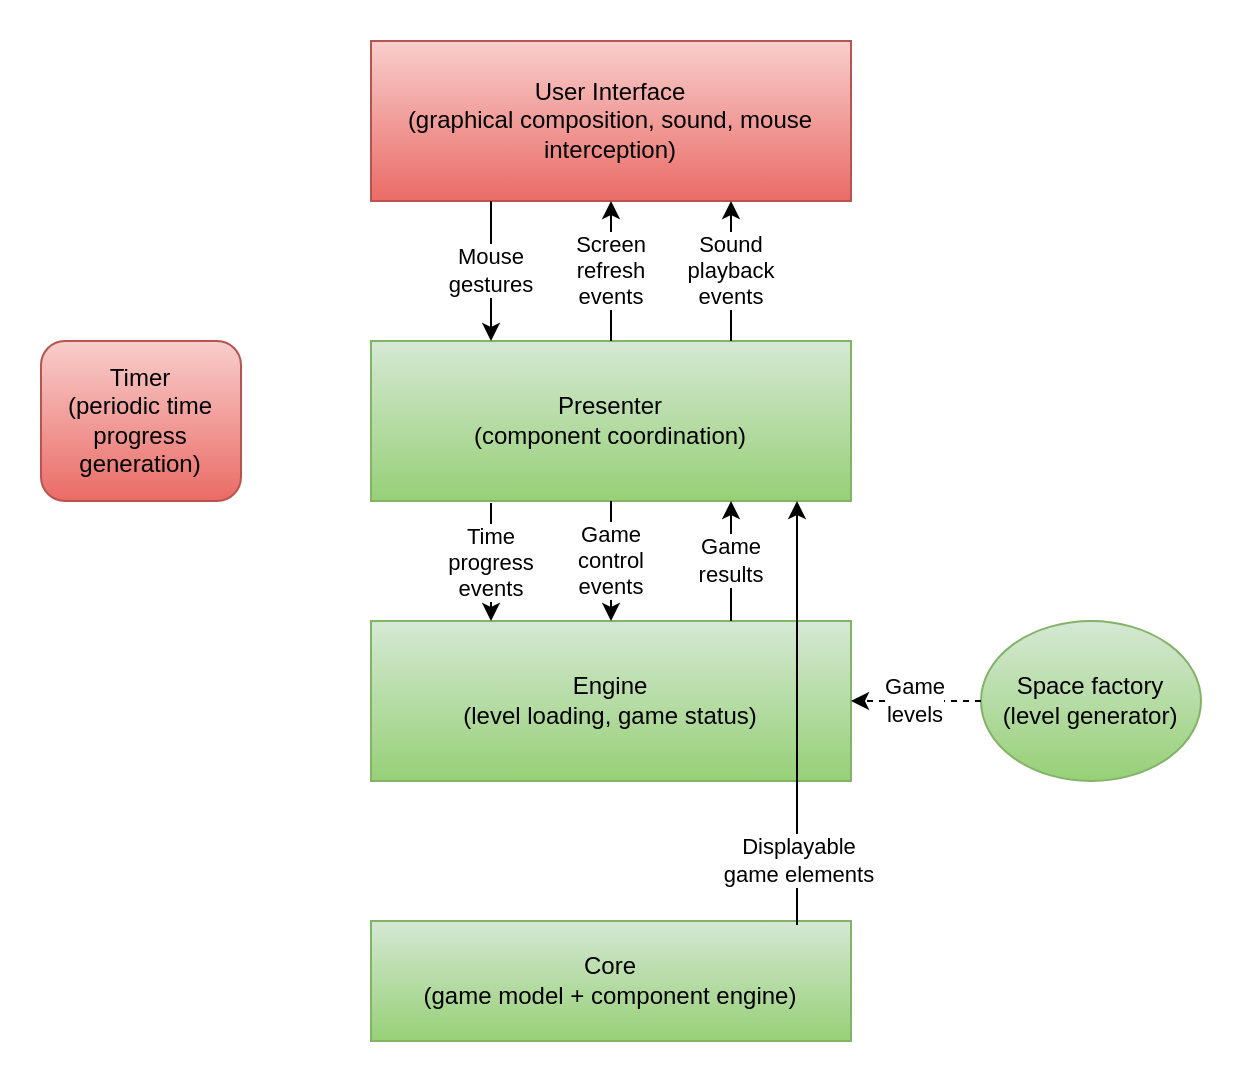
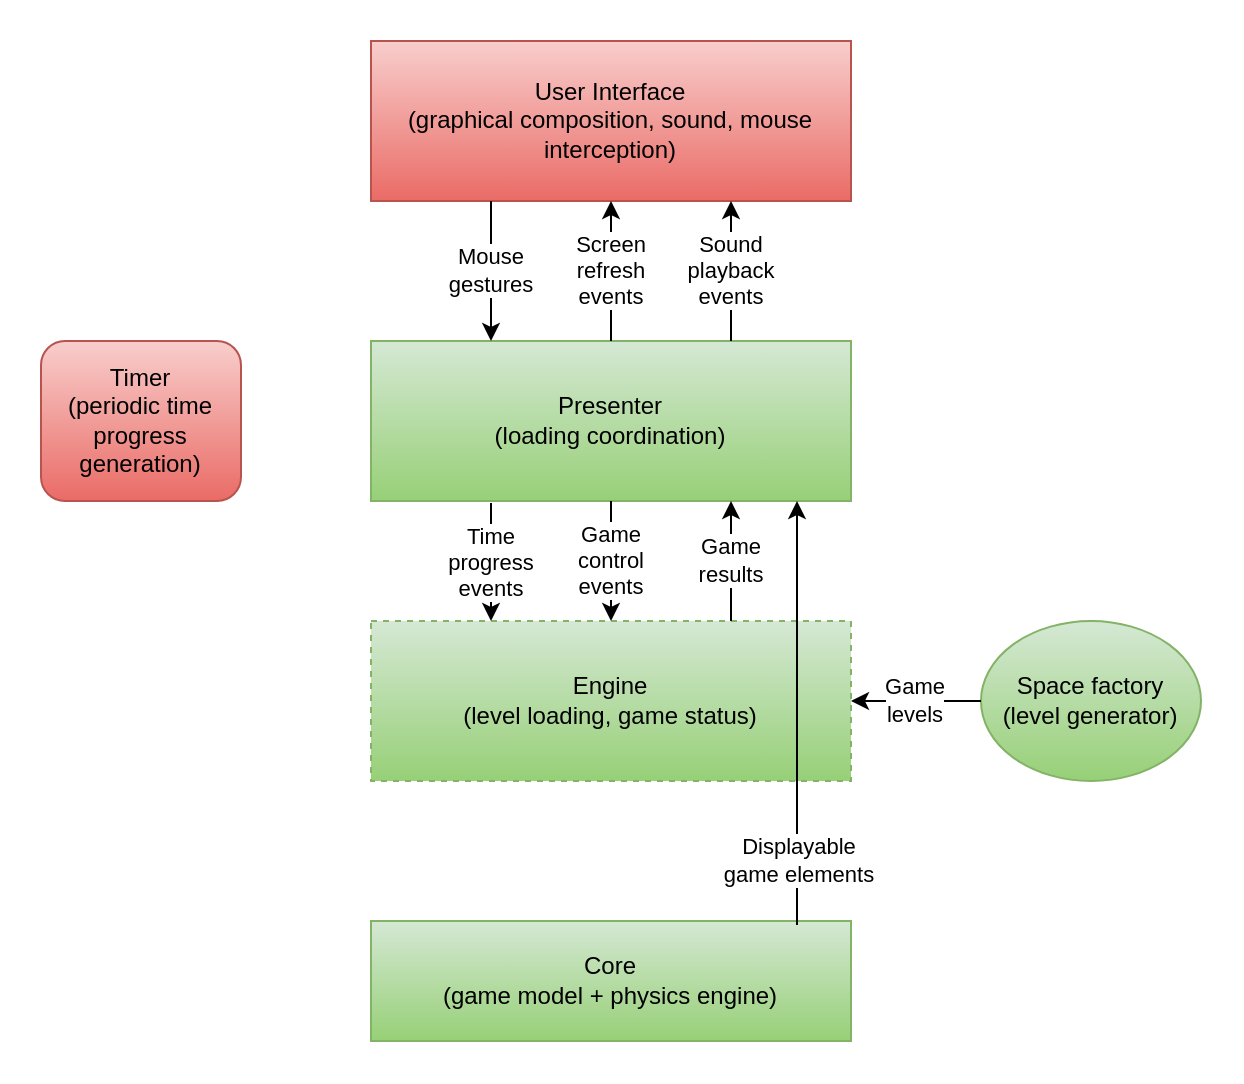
node "Presenter (component coordination)": label "Presenter (component coordination)" -> "Presenter (loading coordination)"
node "Engine (level loading, game status)": style solid -> dashed
edge "Space factory (level generator)" -> "Engine (level loading, game status)": style dashed -> solid
node "Core (game model + component engine)": label "Core (game model + component engine)" -> "Core (game model + physics engine)"
